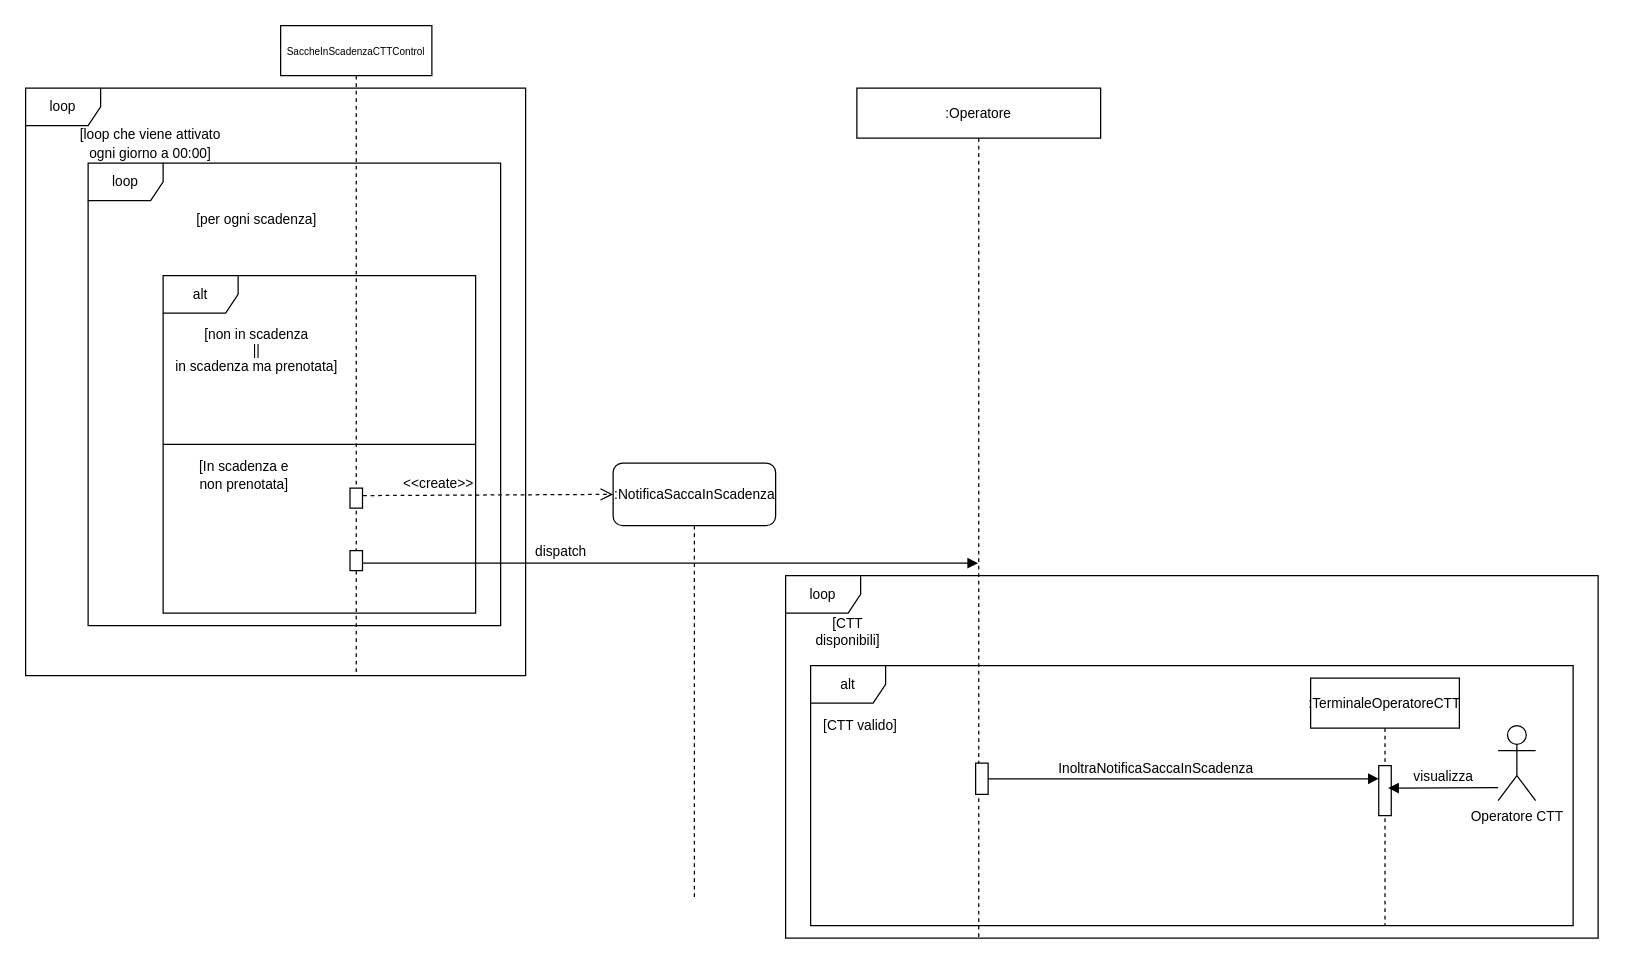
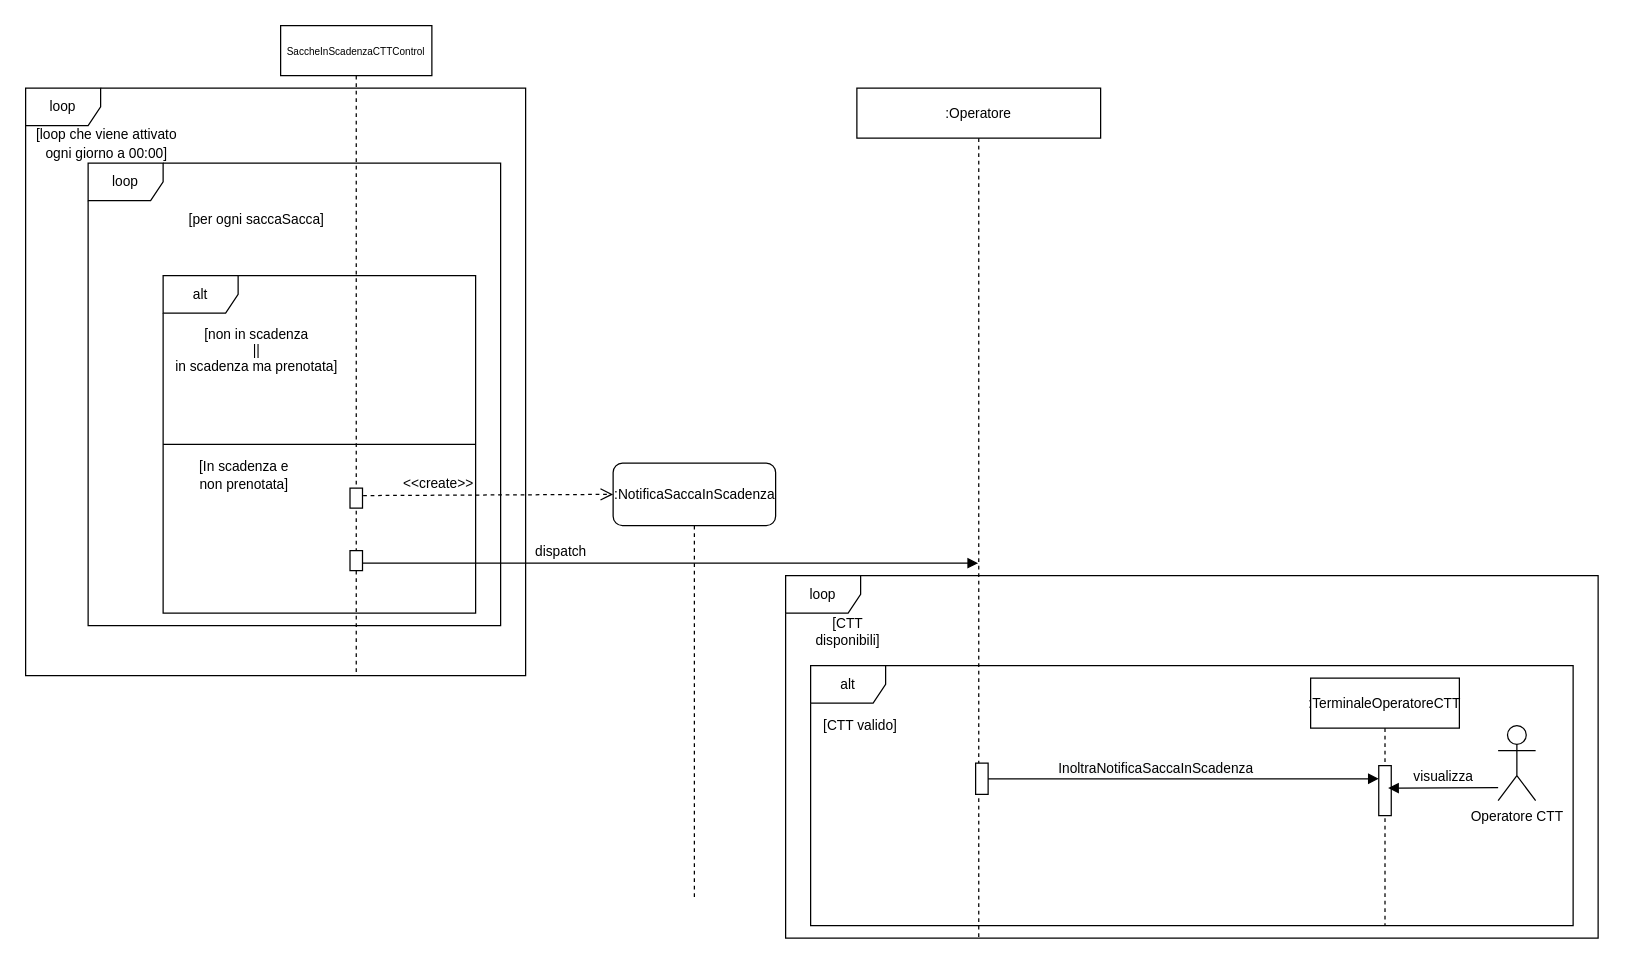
node "[loop che viene attivato ogni giorno a 00:00]": moved (151, 143) -> (107, 143)
node "[per ogni scadenza]": label "[per ogni scadenza]" -> "[per ogni saccaSacca]"
